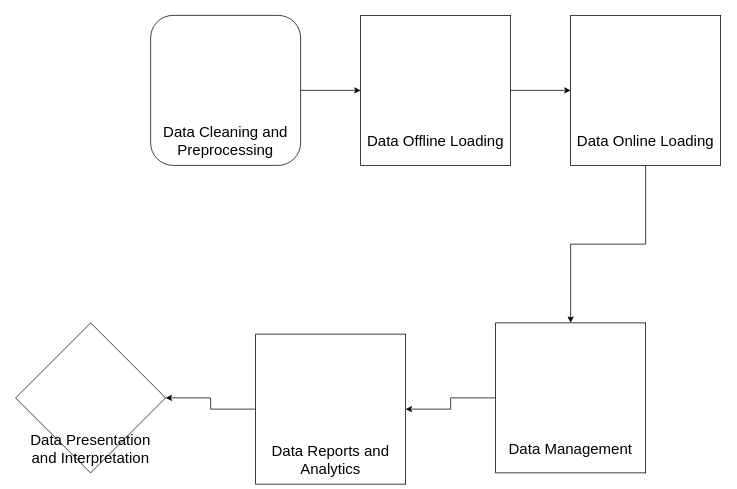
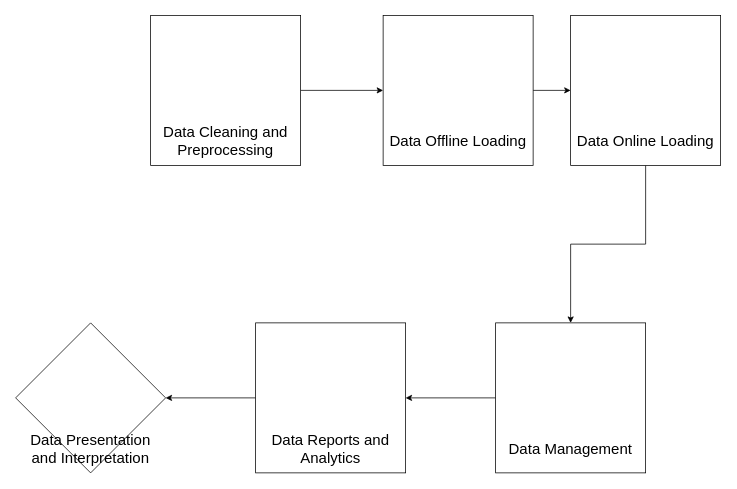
node "Data Cleaning and Preprocessing": shape rounded rectangle -> rectangle
node "Data Offline Loading": moved (435, 90) -> (458, 90)
node "Data Reports and Analytics": moved (330, 409) -> (330, 398)
